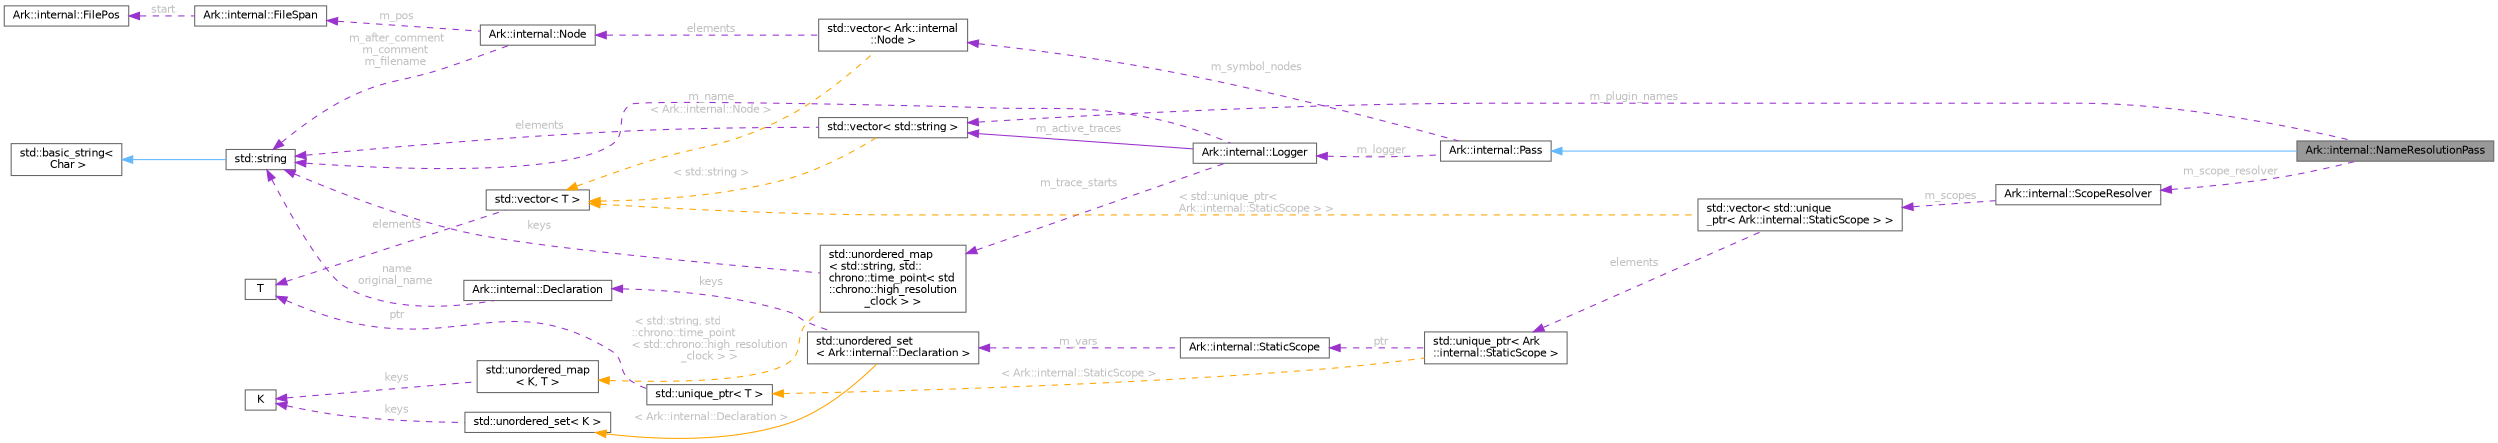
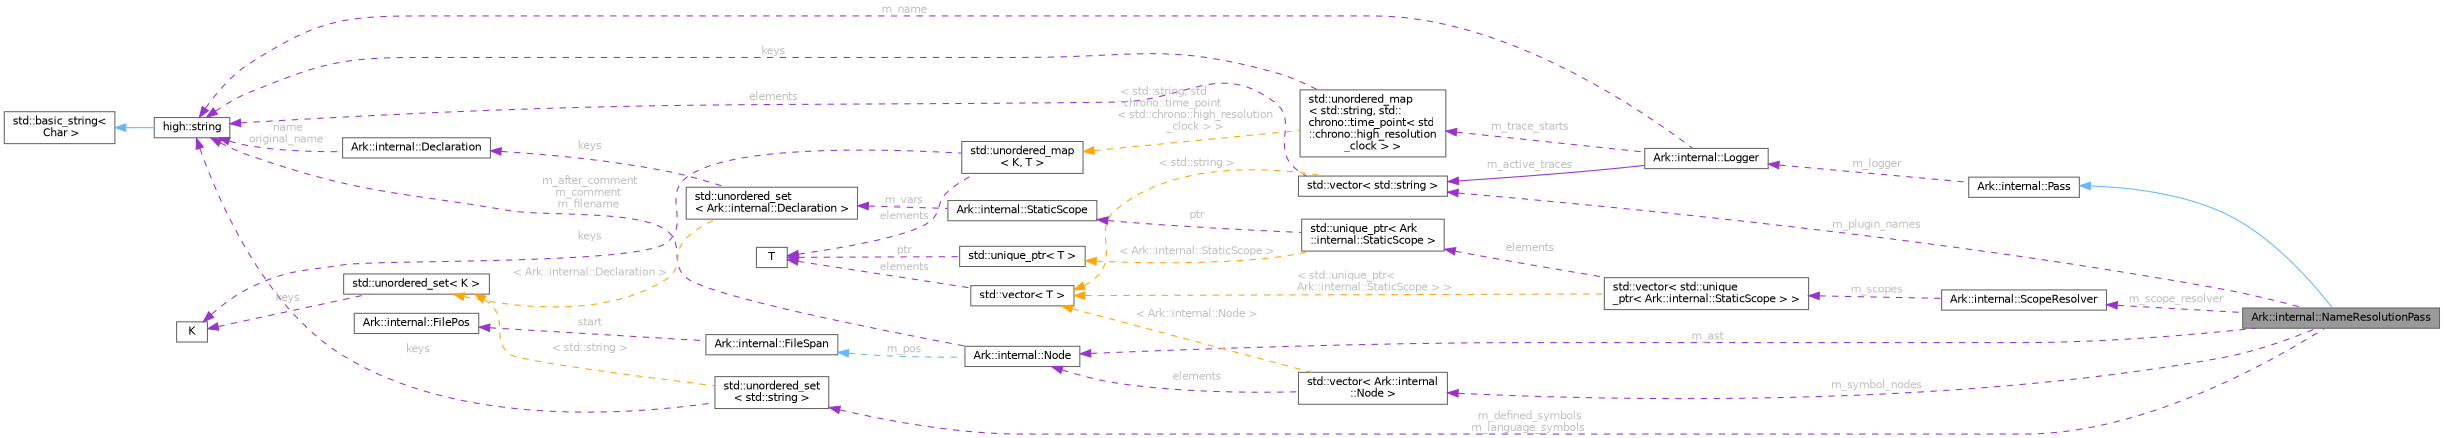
edge "Ark::internal::Node" -> "Ark::internal::FileSpan": color darkorchid3 -> steelblue1
edge "Ark::internal::Pass" -> "std::vector< Ark::internal ::Node >": now "Ark::internal::NameResolutionPass" -> "std::vector< Ark::internal ::Node >"
node "std::string": label "std::string" -> "high::string"
edge "std::unordered_map < K, T >" -> "T": added, label "elements"
edge "Ark::internal::NameResolutionPass" -> "Ark::internal::Node": added, label "m_ast"
node "std::unordered_set < std::string >": added
edge "std::unordered_set < Ark::internal::Declaration >" -> "std::unordered_set< K >": style solid -> dashed
